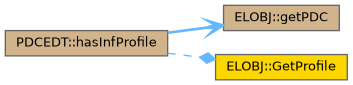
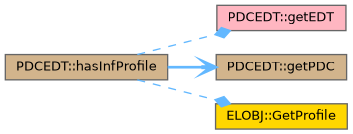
node "PDCEDT::getEDT": added
node "ELOBJ::getPDC": label "ELOBJ::getPDC" -> "PDCEDT::getPDC"
